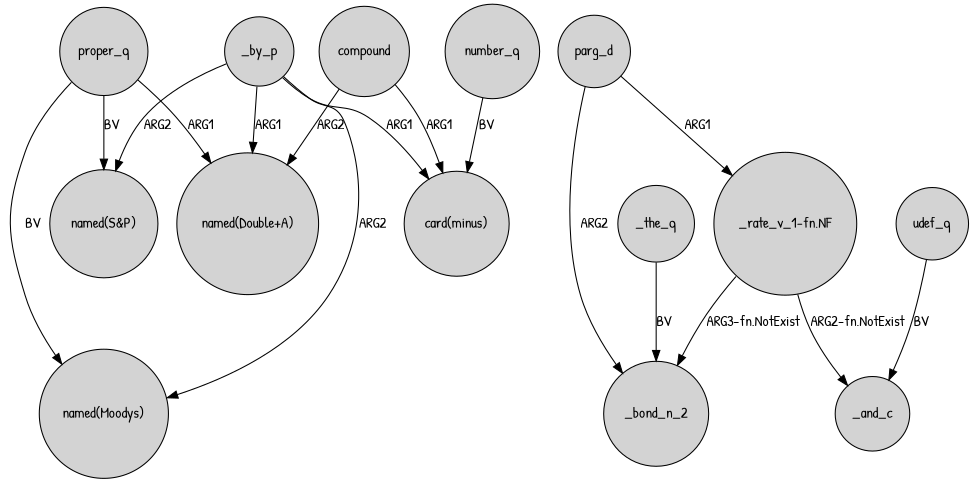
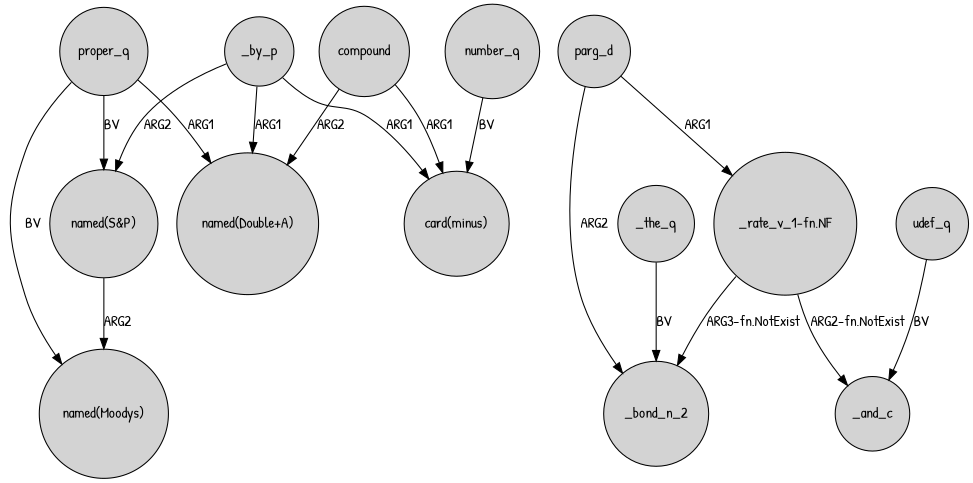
edge "_by_p" -> "named(Moodys)": now "named(S&P)" -> "named(Moodys)"
